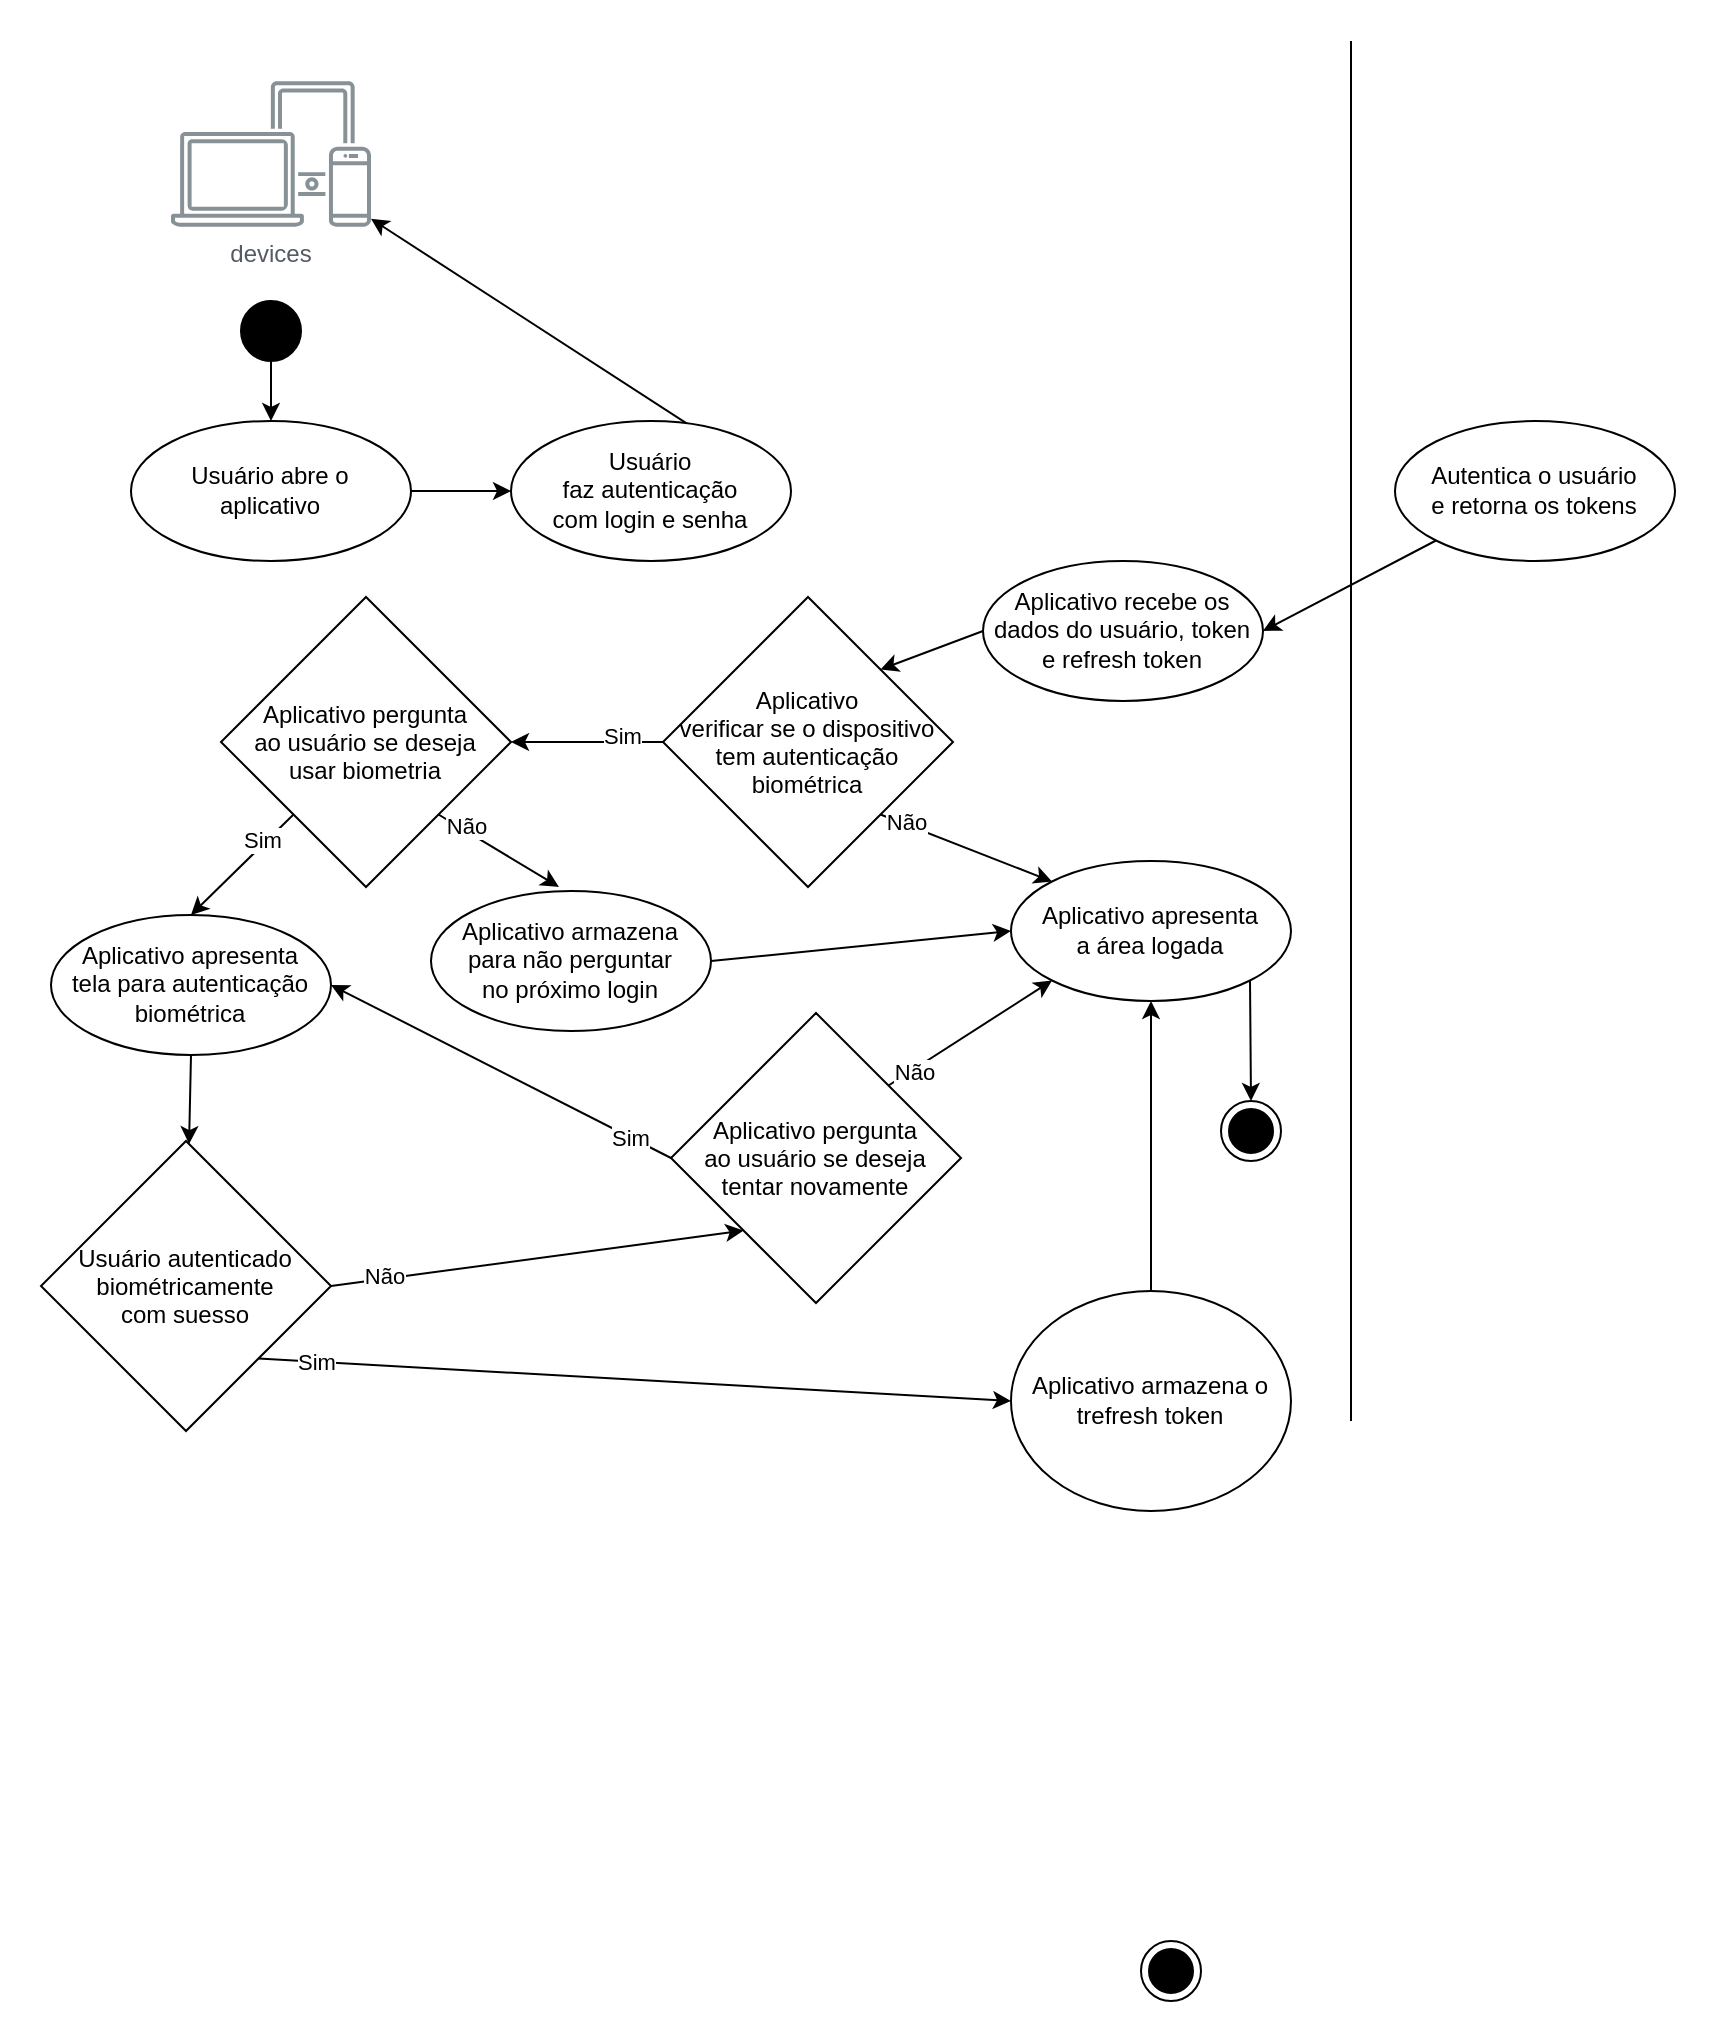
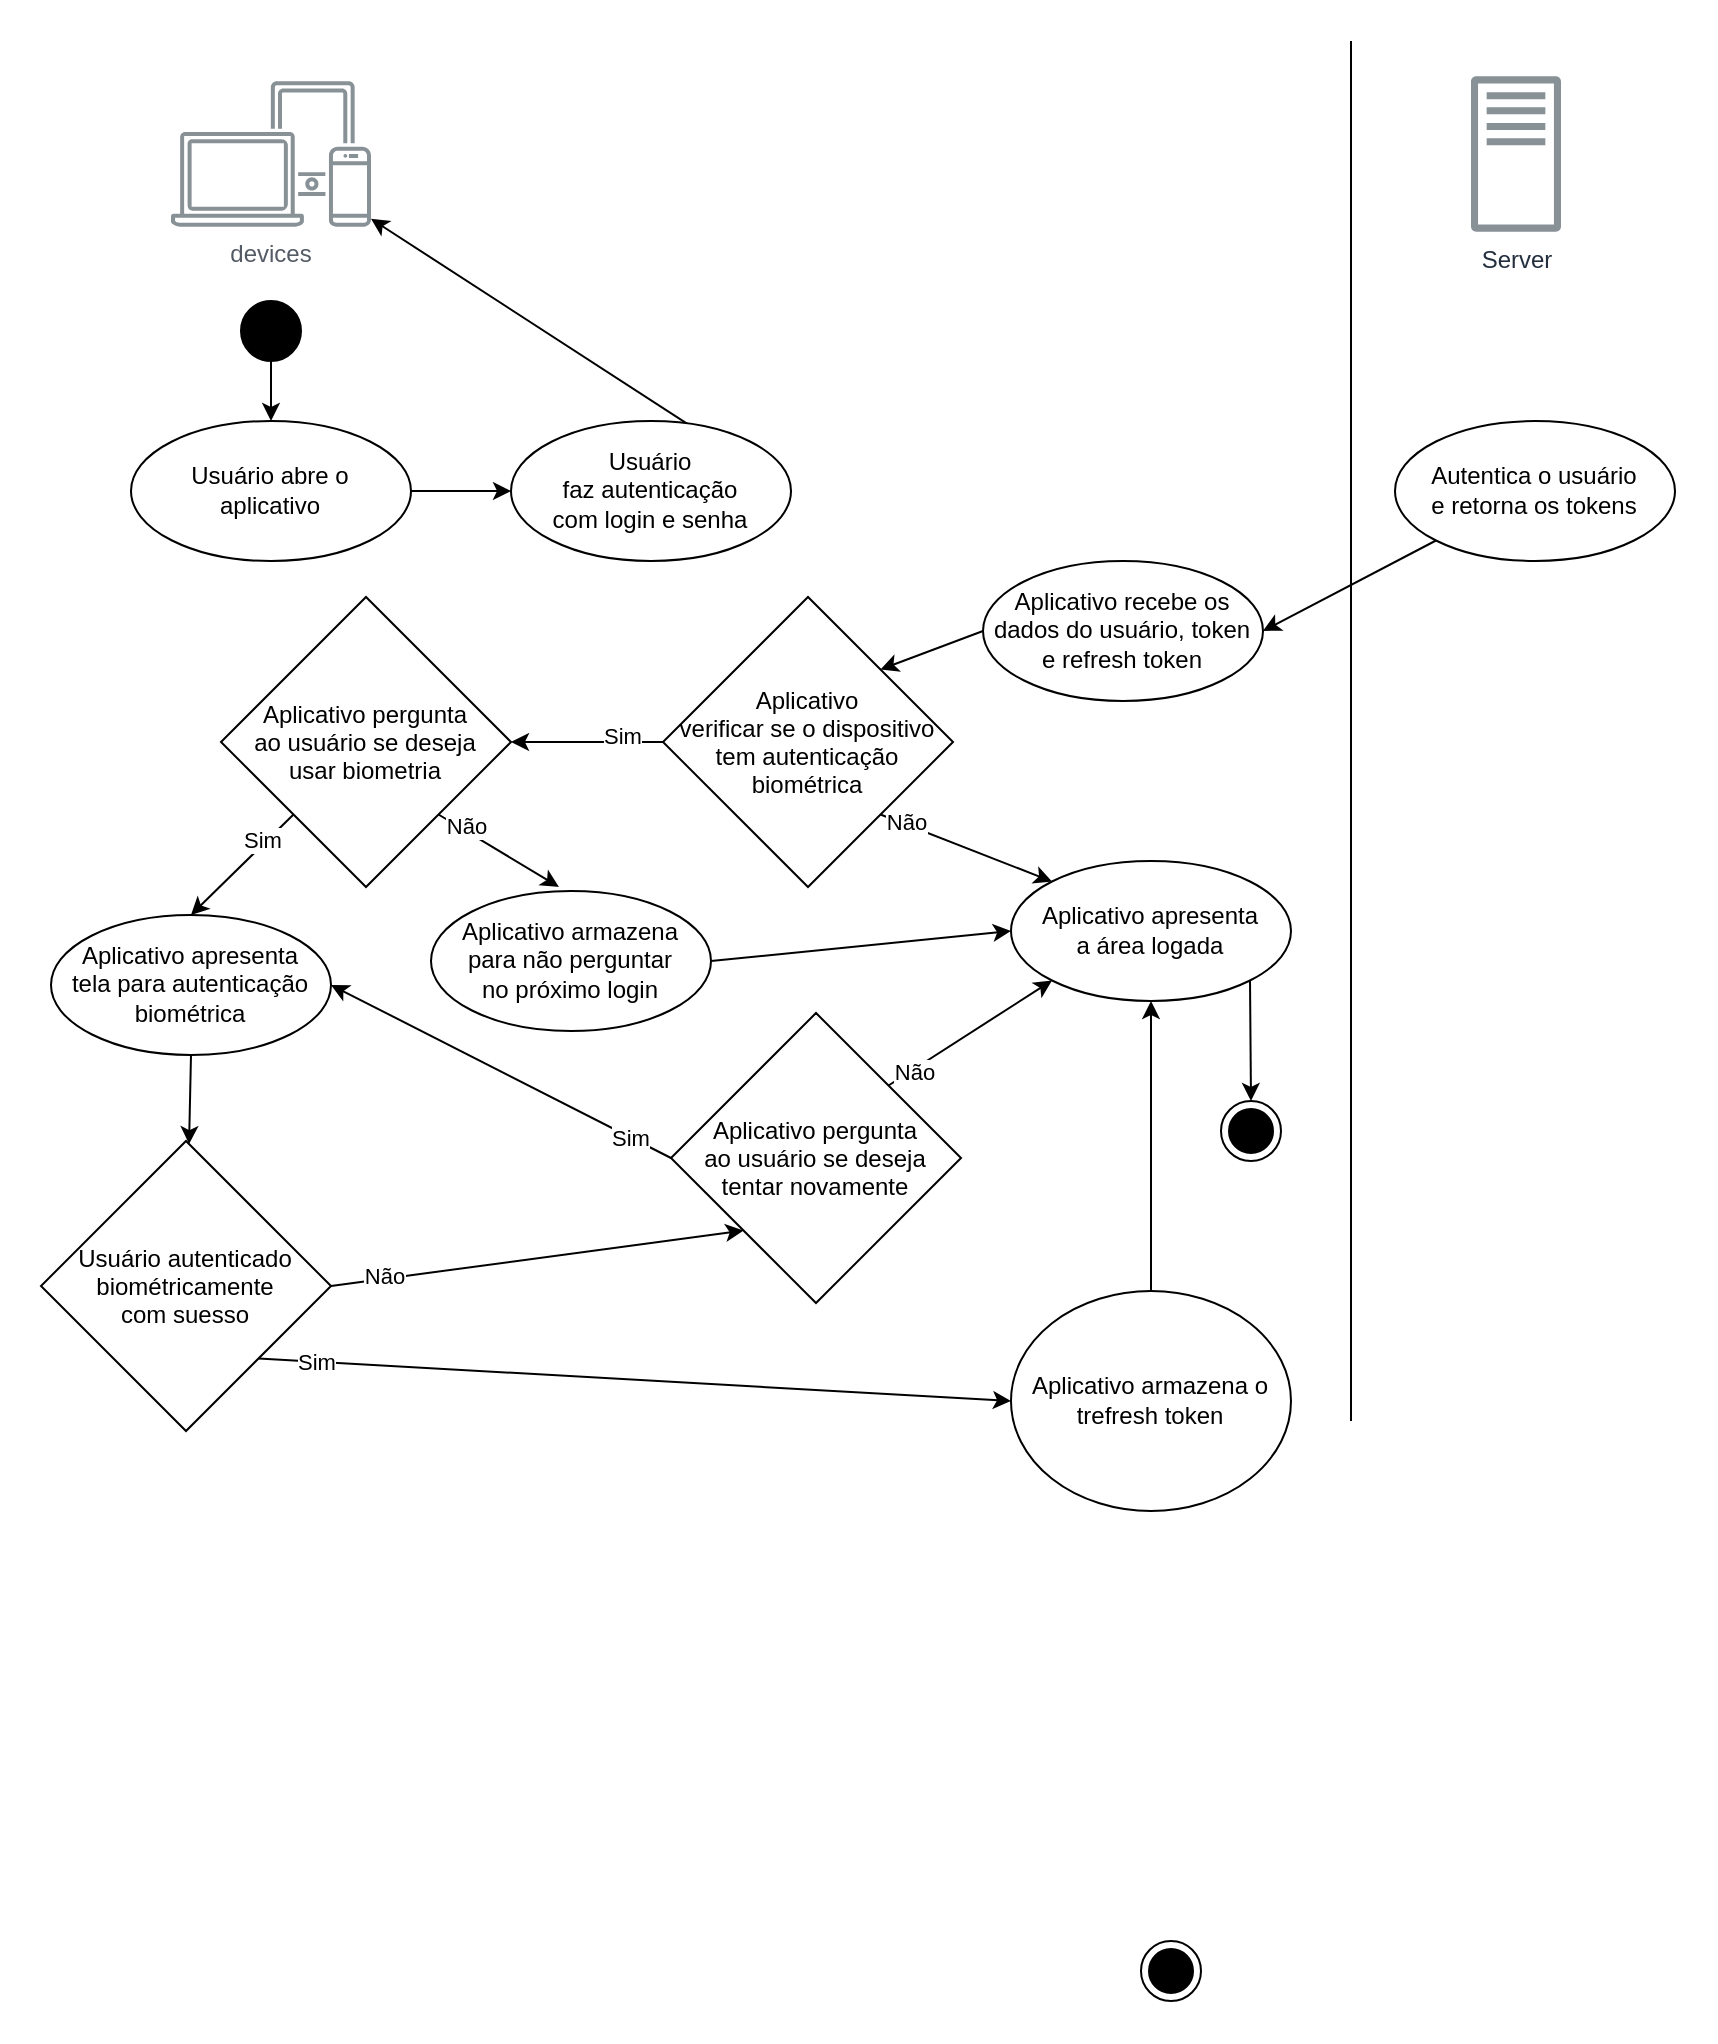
node "Server": added
